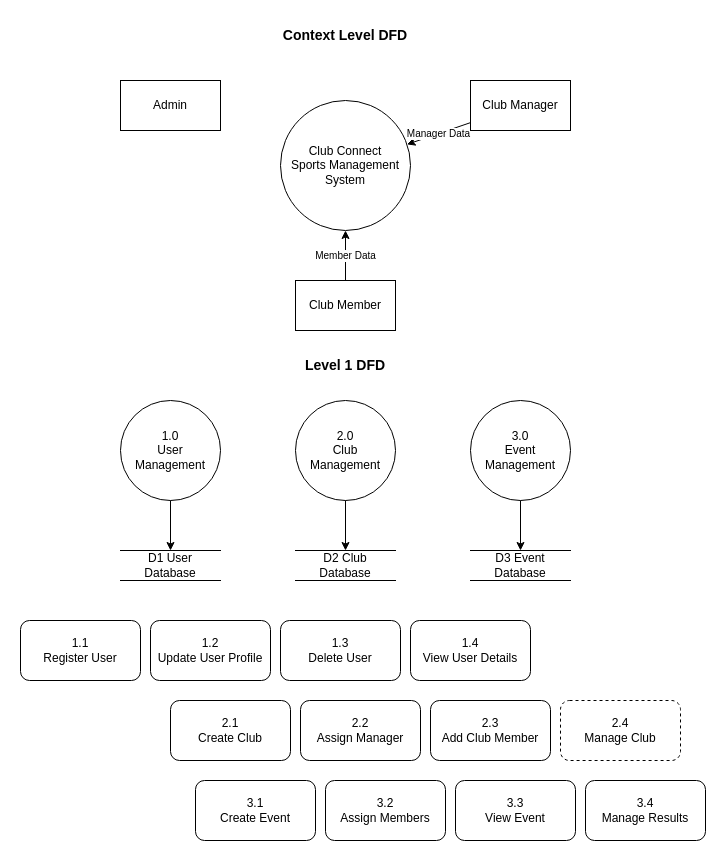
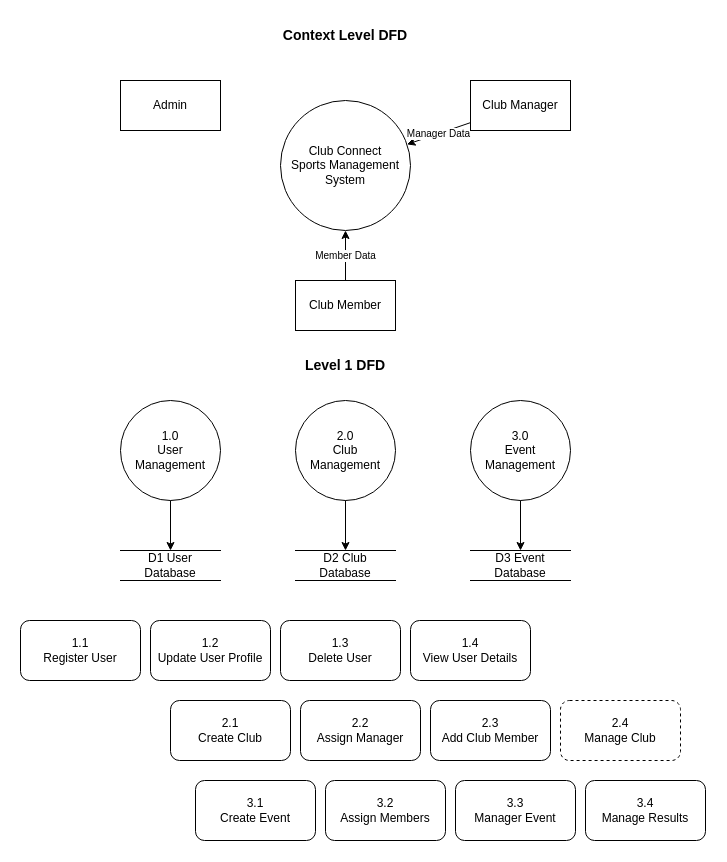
node "3.3 View Event": label "3.3 View Event" -> "3.3 Manager Event"
